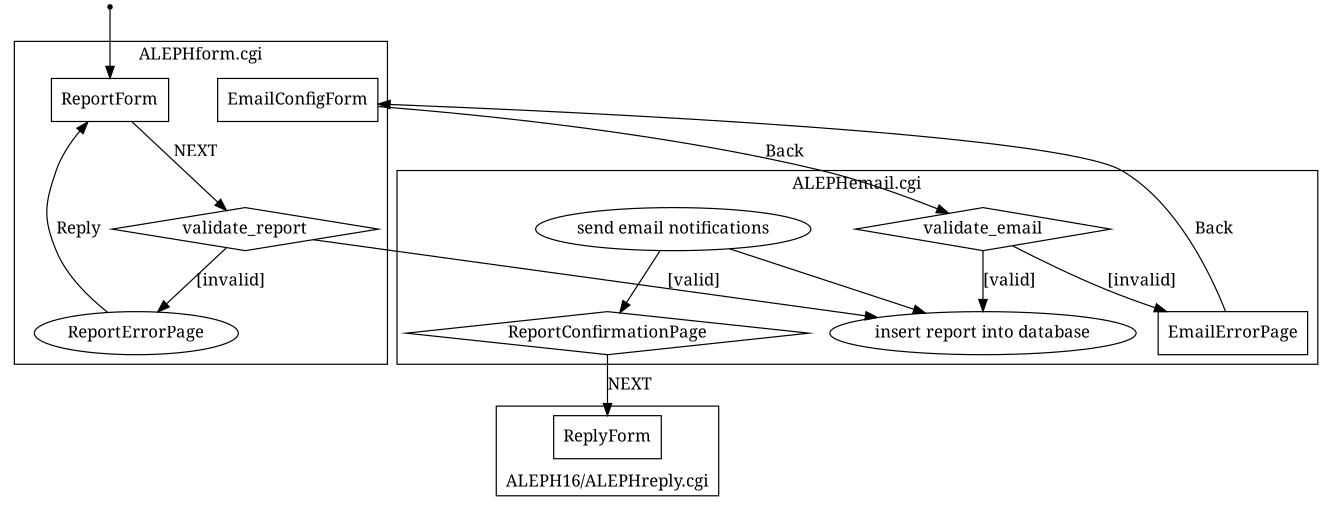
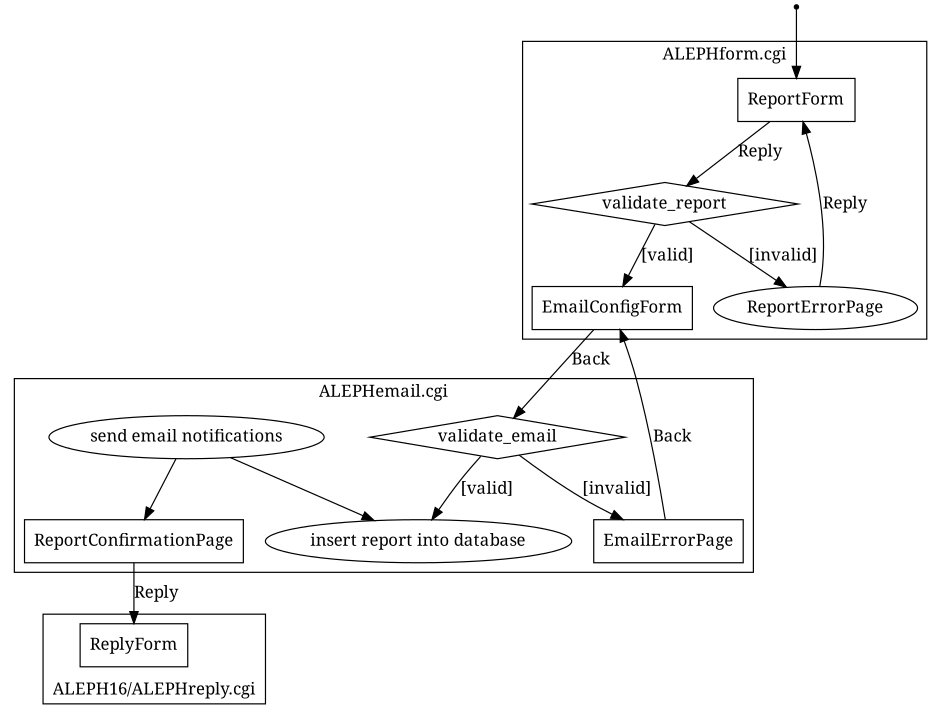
edge "ReportForm" -> "validate_report": label "NEXT" -> "Reply"
edge "validate_report" -> "insert report into database": now "validate_report" -> "EmailConfigForm"
node "ReportConfirmationPage": shape diamond -> box
edge "ReportConfirmationPage" -> "ReplyForm": label "NEXT" -> "Reply"
